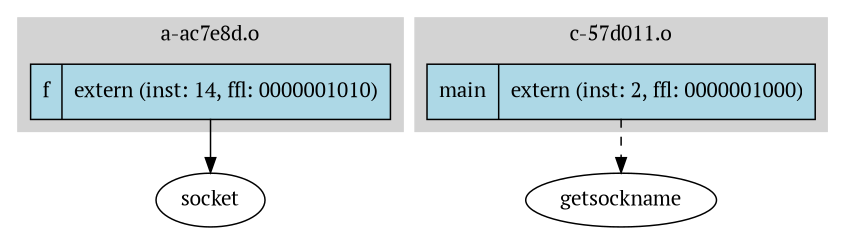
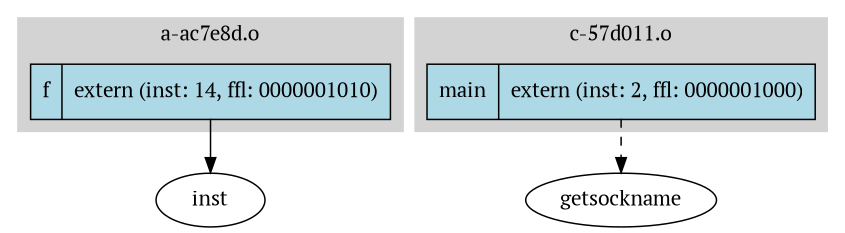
node "socket": label "socket" -> "inst"
